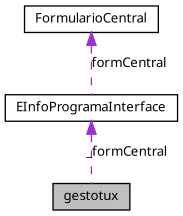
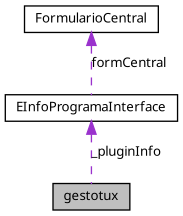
edge "gestotux" -> "EInfoProgramaInterface": label "_formCentral" -> "_pluginInfo"
